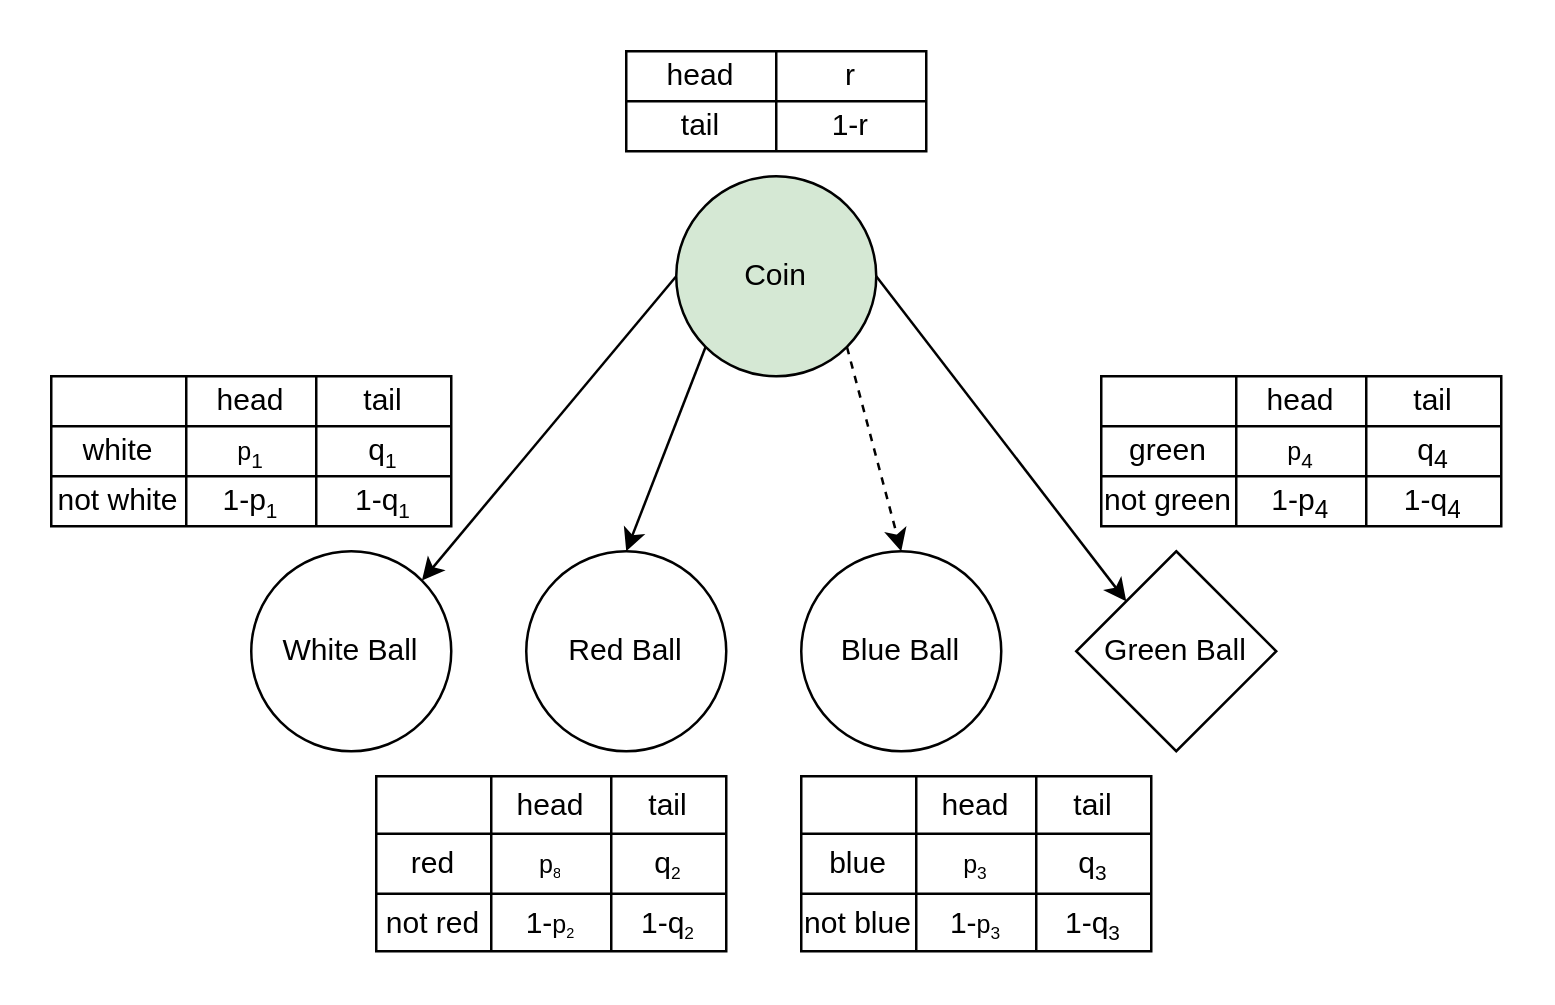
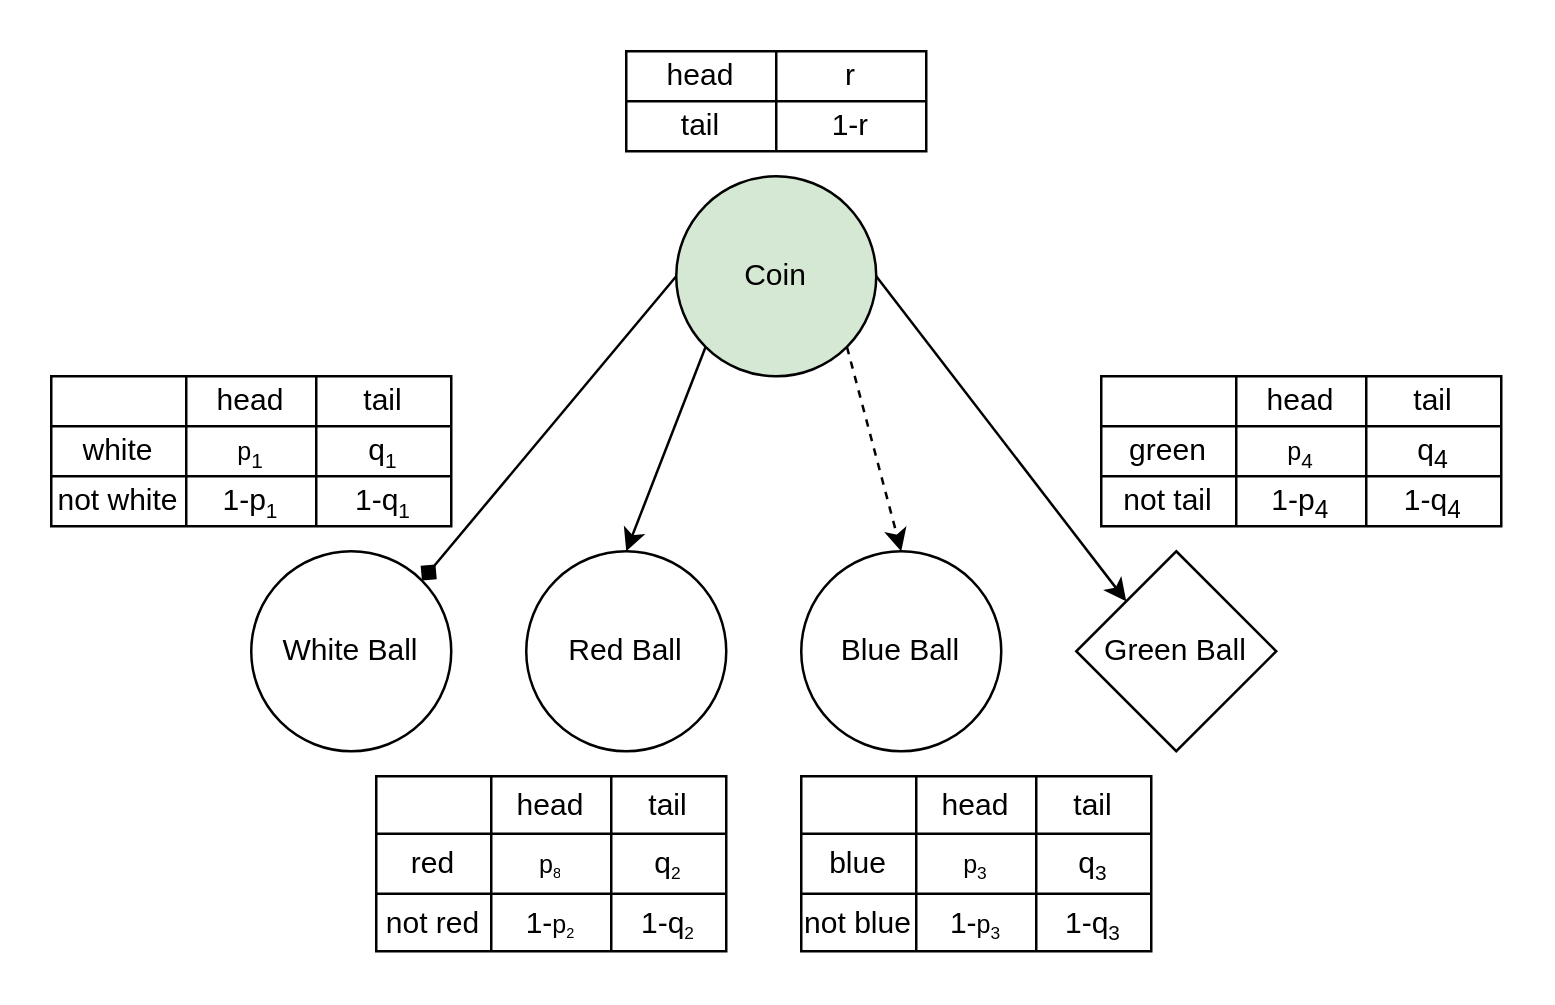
node "not green": label "not green" -> "not tail"
edge "Coin" -> "White Ball": arrowhead classic -> diamond
